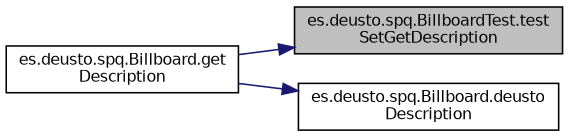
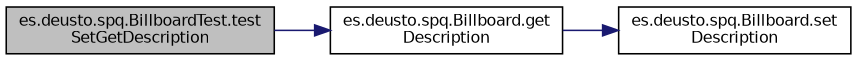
edge "es.deusto.spq.Billboard.get Description" -> "es.deusto.spq.BillboardTest.test SetGetDescription": reversed
node "es.deusto.spq.Billboard.deusto Description": label "es.deusto.spq.Billboard.deusto Description" -> "es.deusto.spq.Billboard.set Description"
